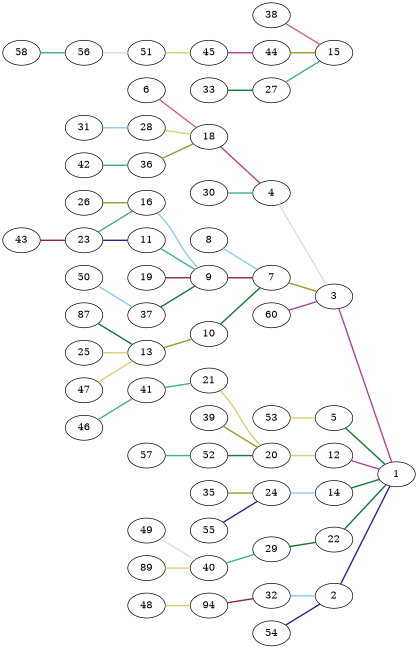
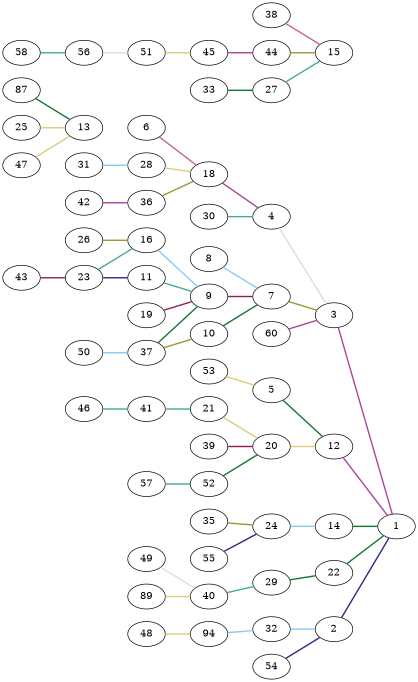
edge "42" -- "36": color #44aa99 -> #aa4499
edge "10" -- "13": now "10" -- "37"
edge "39" -- "20": color #999933 -> #882255
edge "5" -- "1": now "5" -- "12"
edge "32" -- "94": color #882255 -> #88ccee
